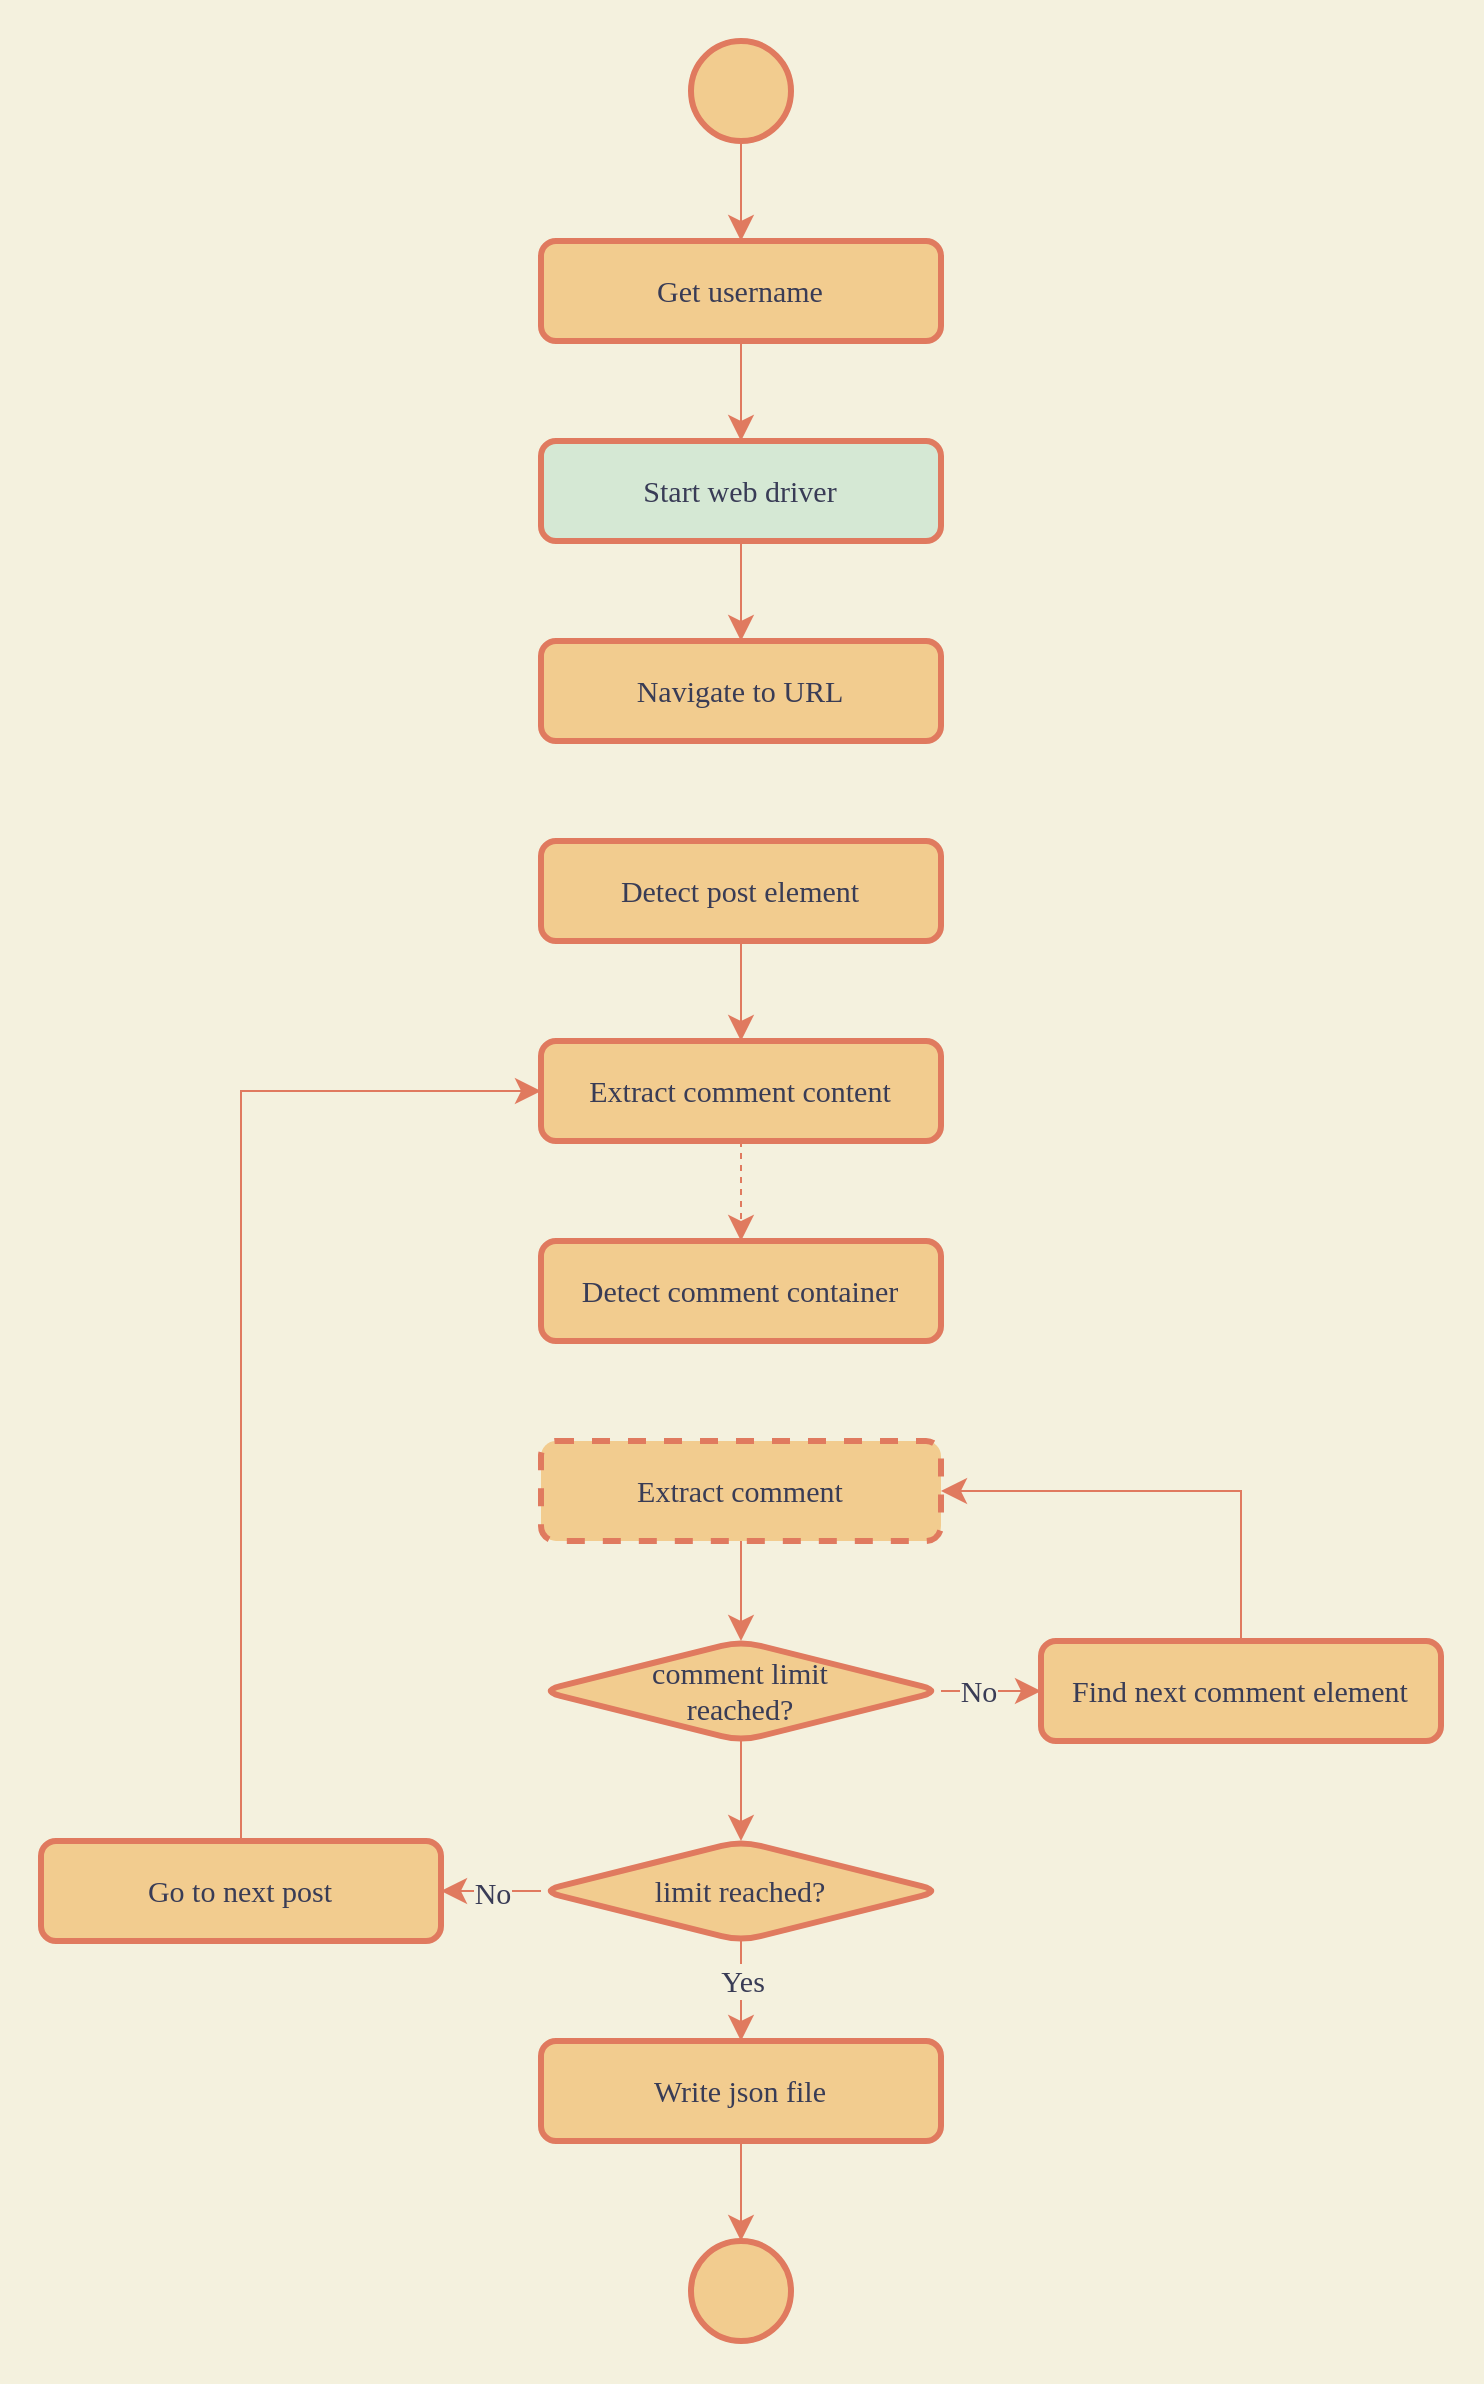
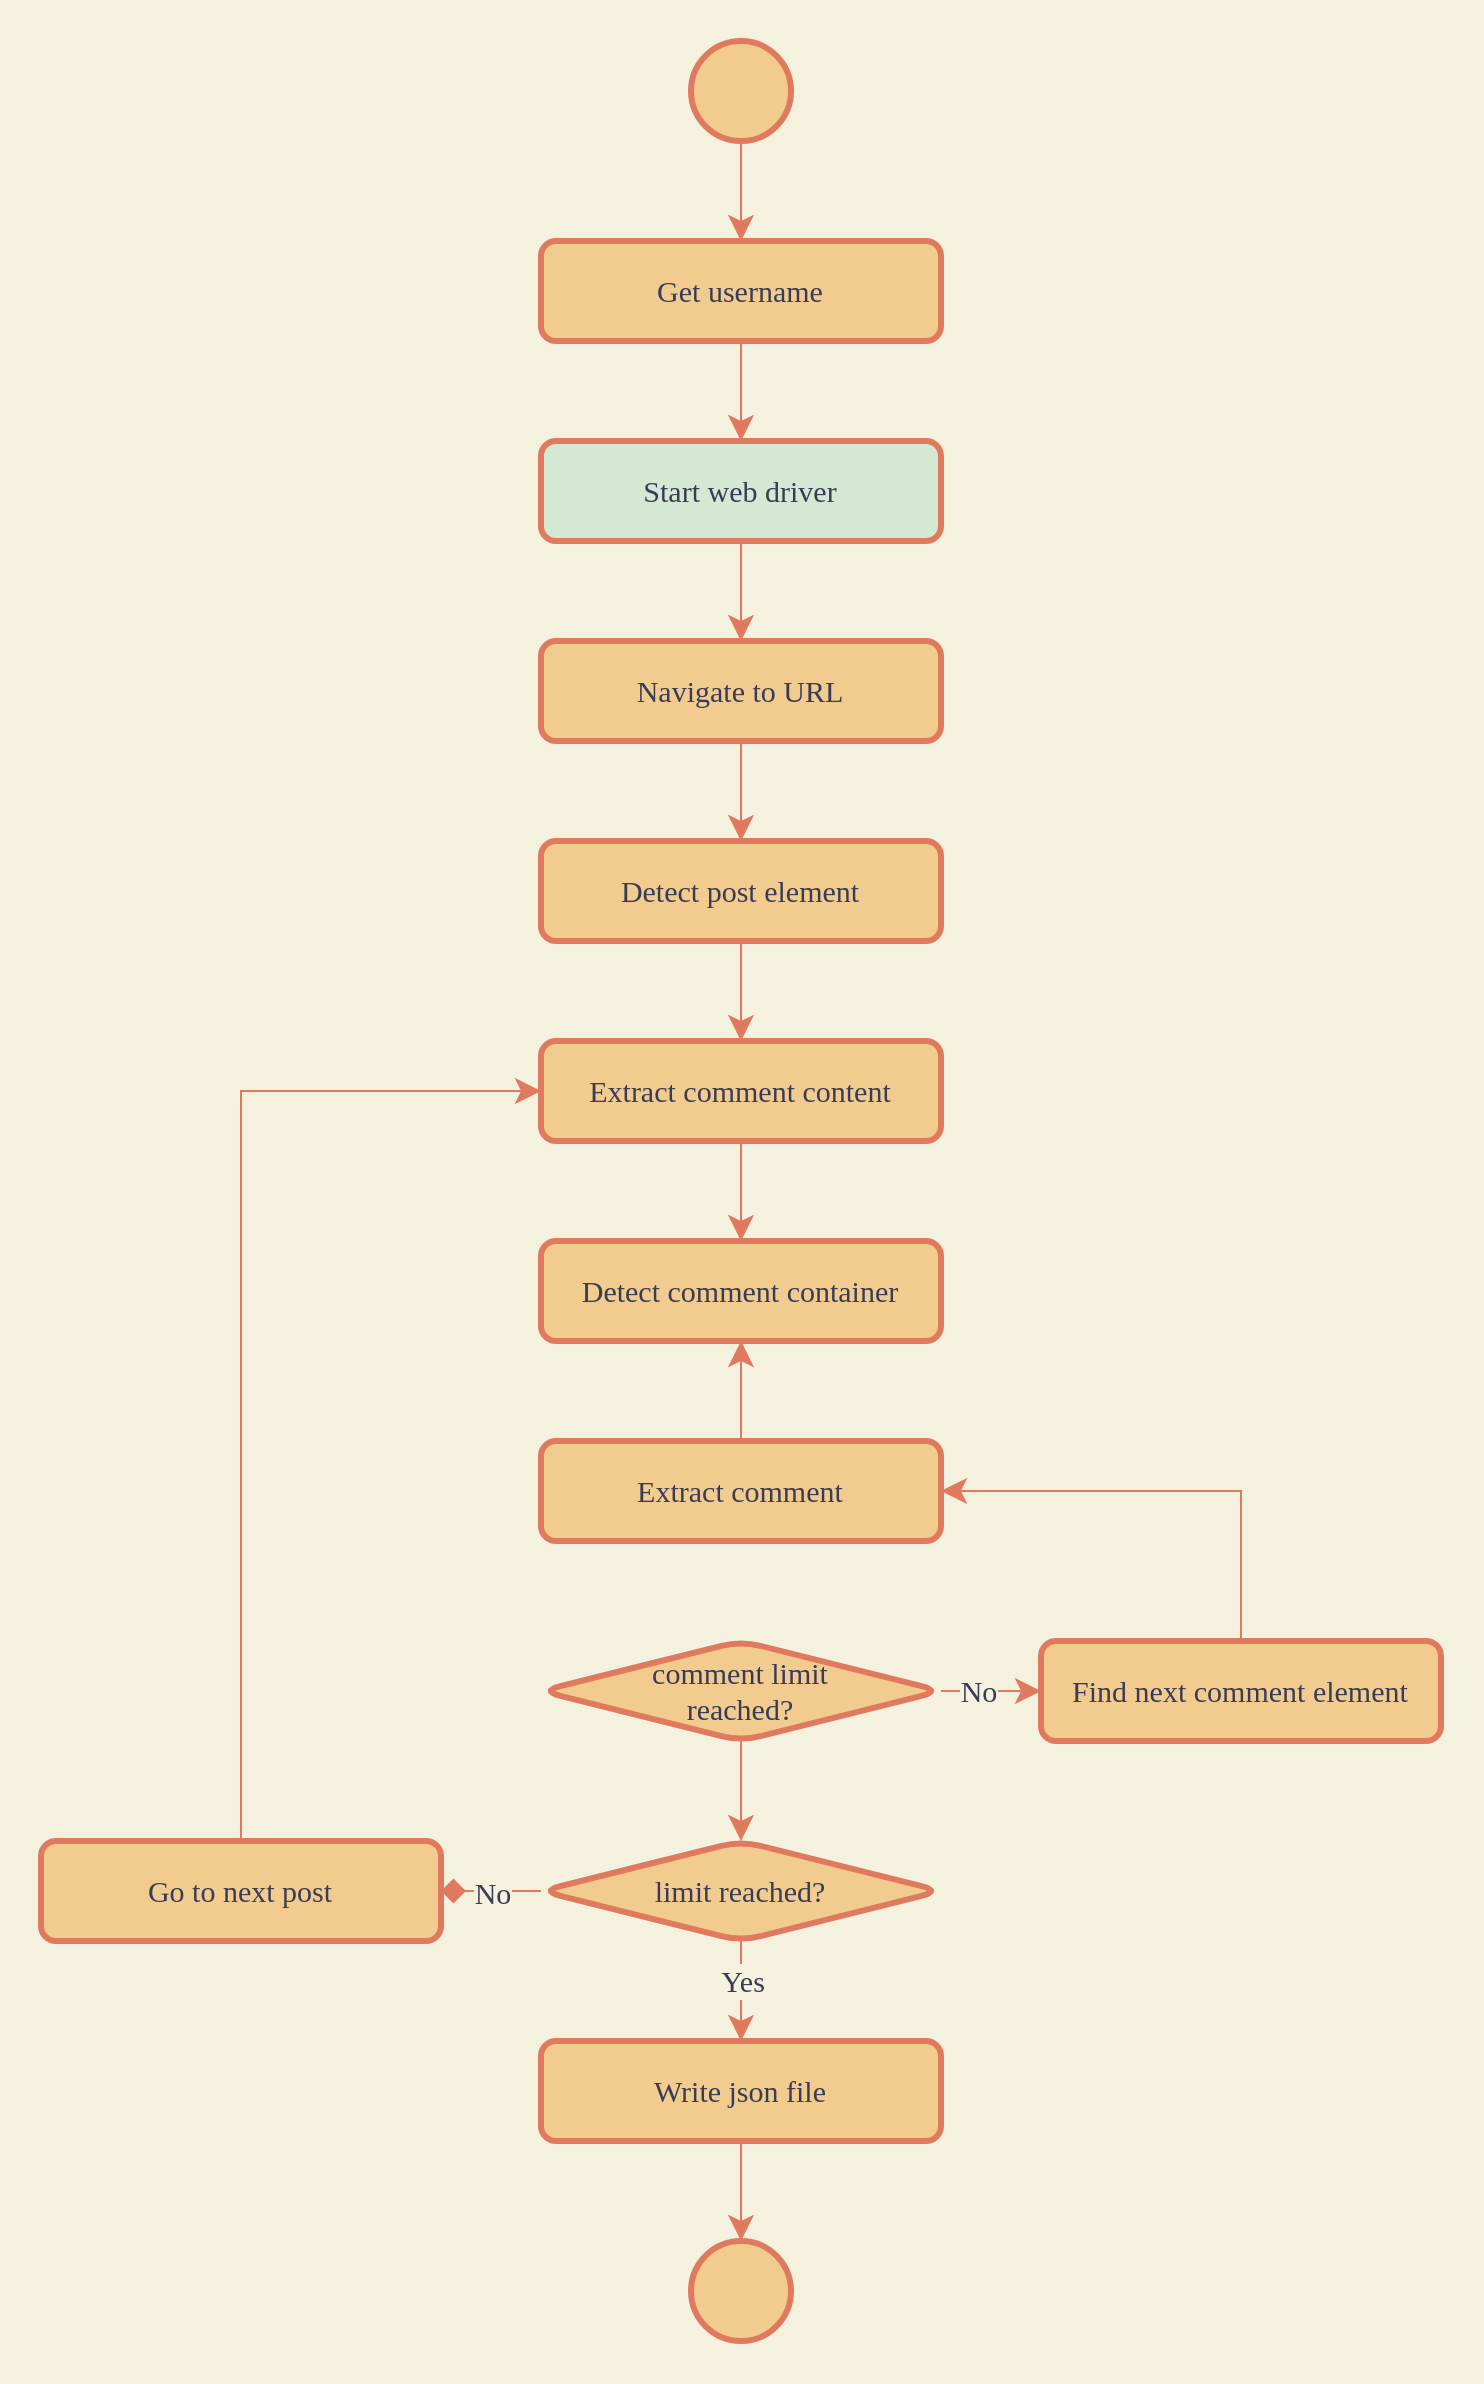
edge "Navigate to URL" -> "Detect post element": added
edge "Extract comment content" -> "Detect comment container": style dashed -> solid
node "Extract comment": style dashed -> solid
edge "Extract comment" -> "comment limit reached?": now "Extract comment" -> "Detect comment container"
edge "limit reached?" -> "Go to next post": arrowhead classic -> diamond
